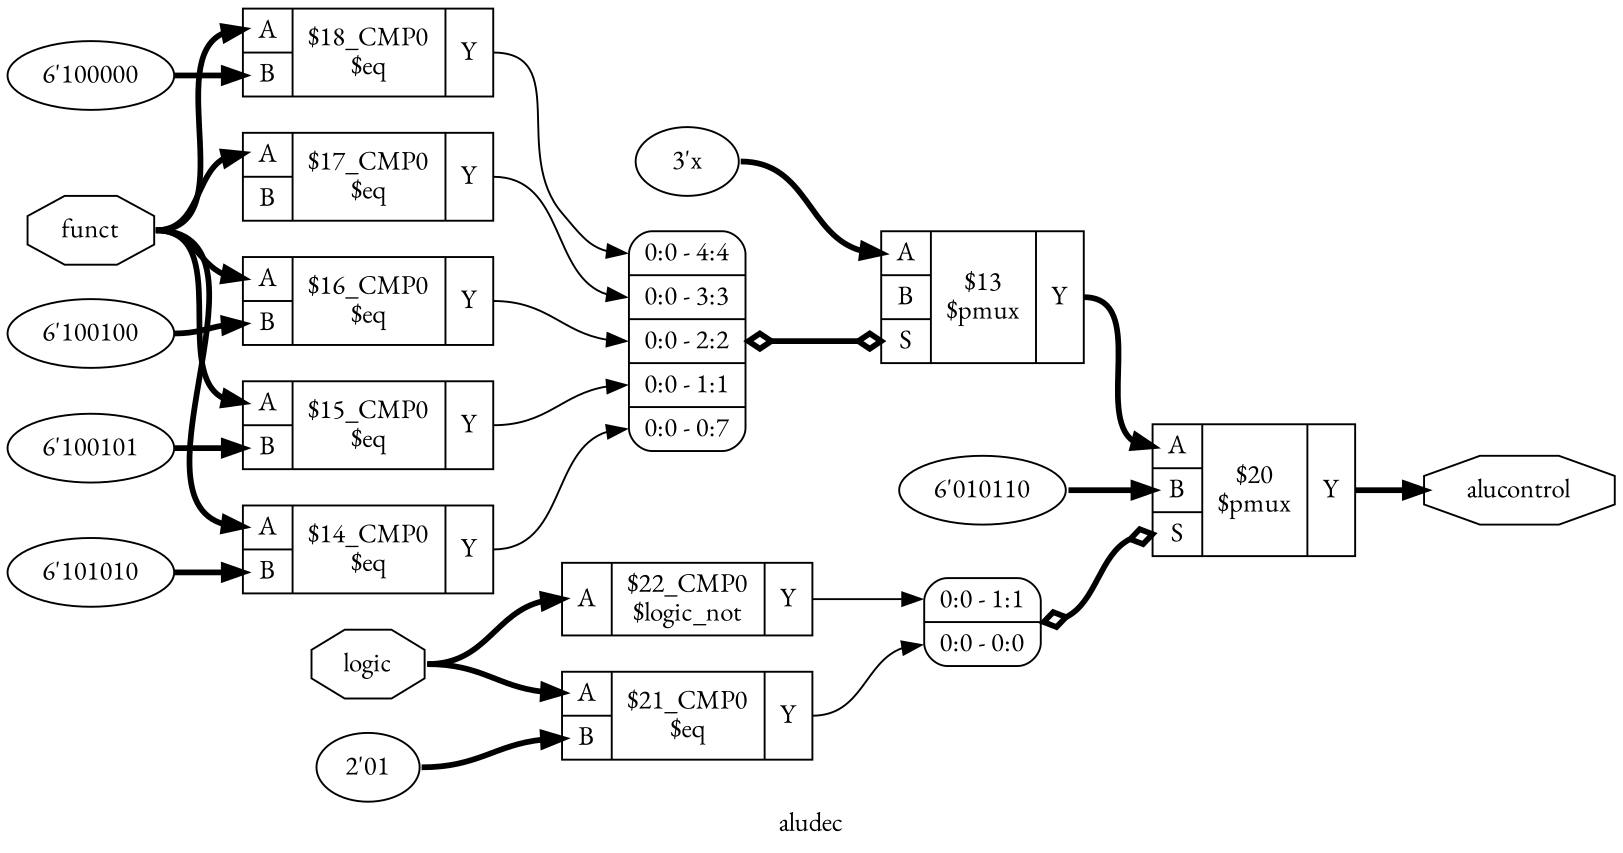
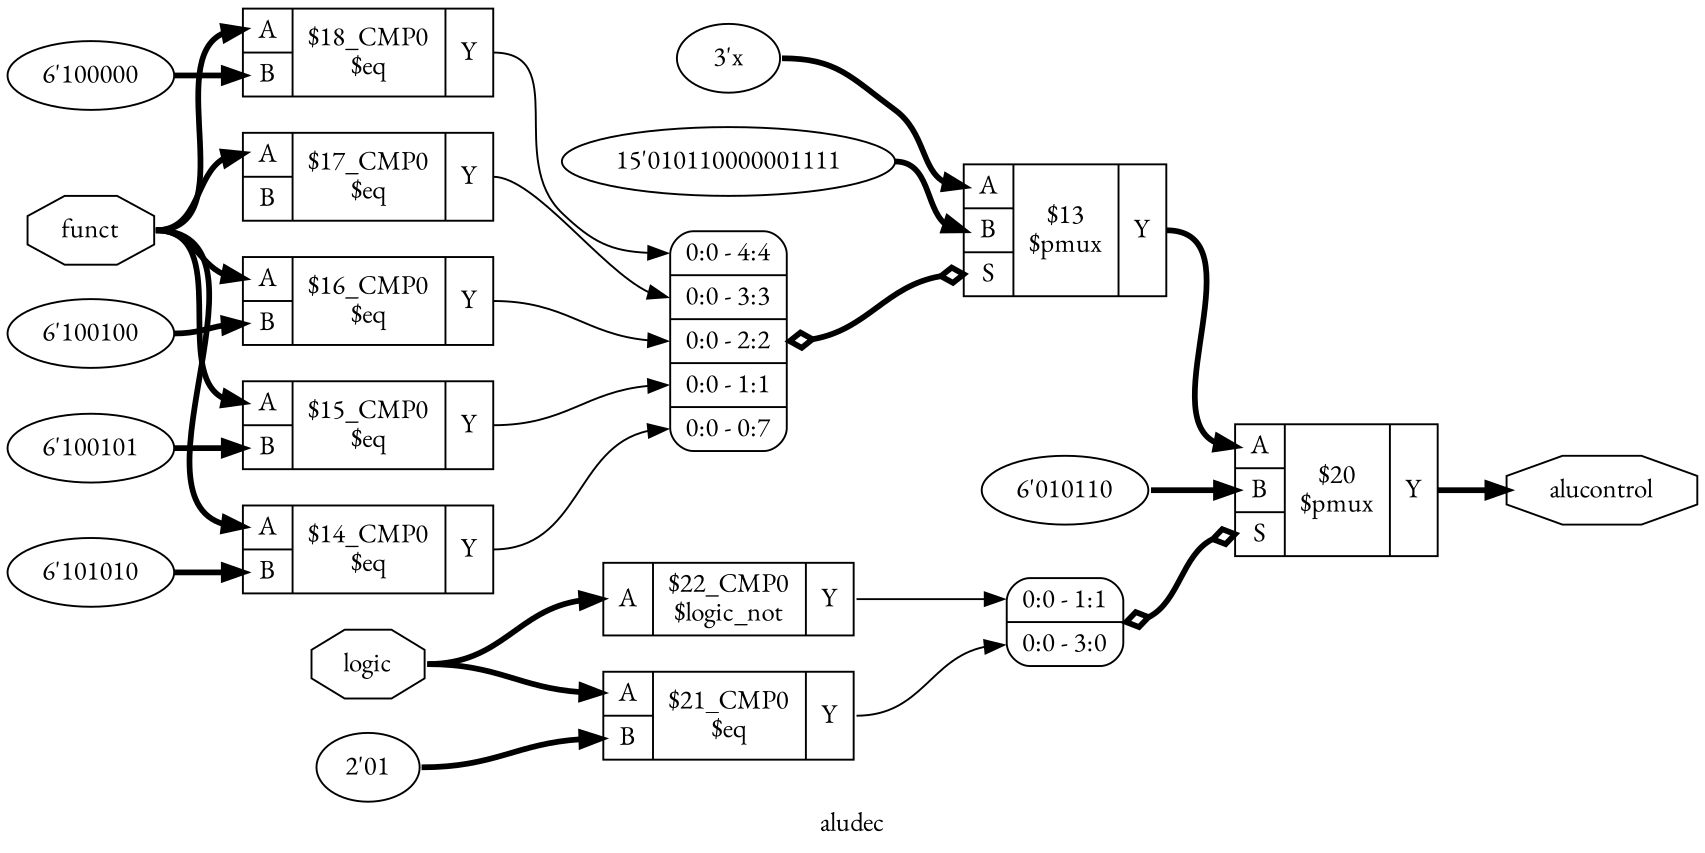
node "15'010110000001111": added
node "0:0 - 1:1": text "0:0 - 0:0" -> "0:0 - 3:0"
